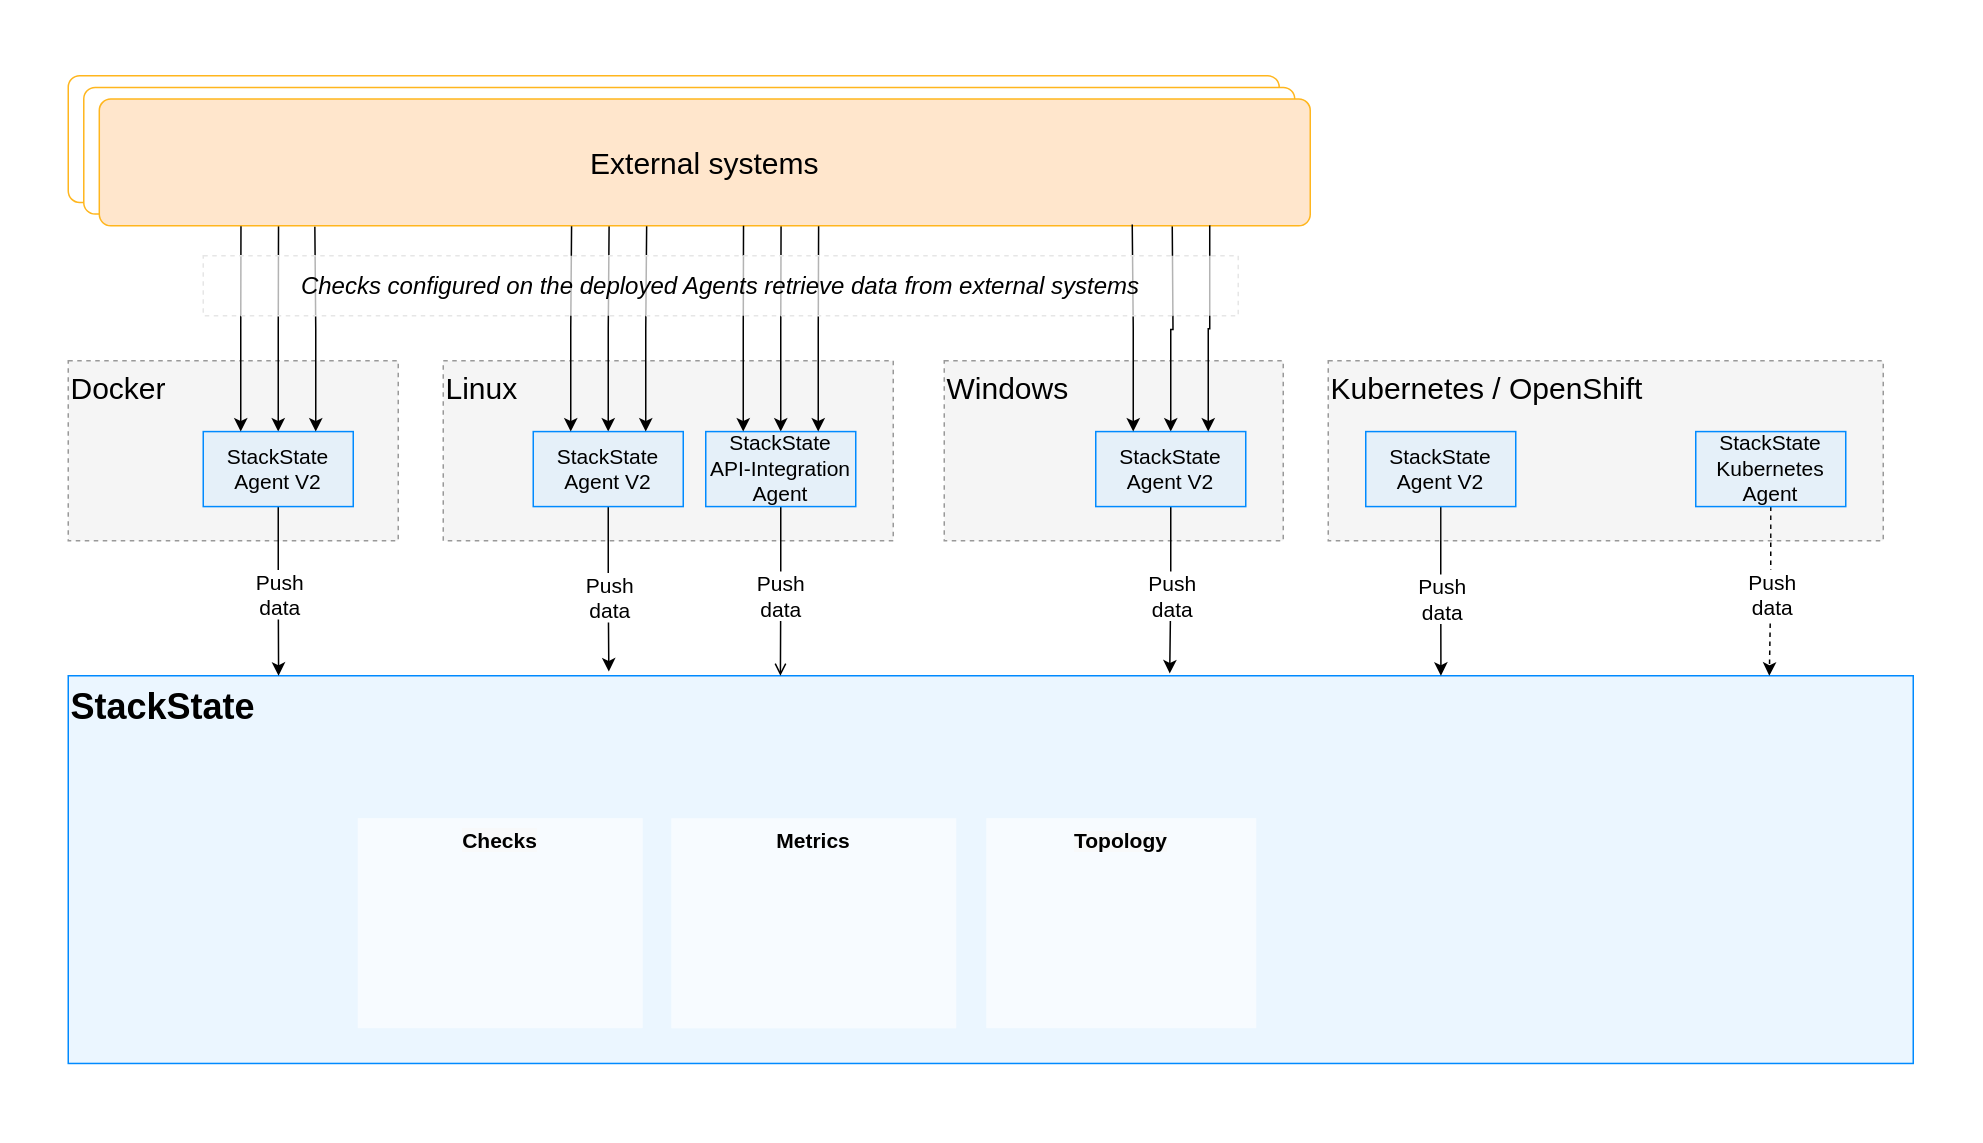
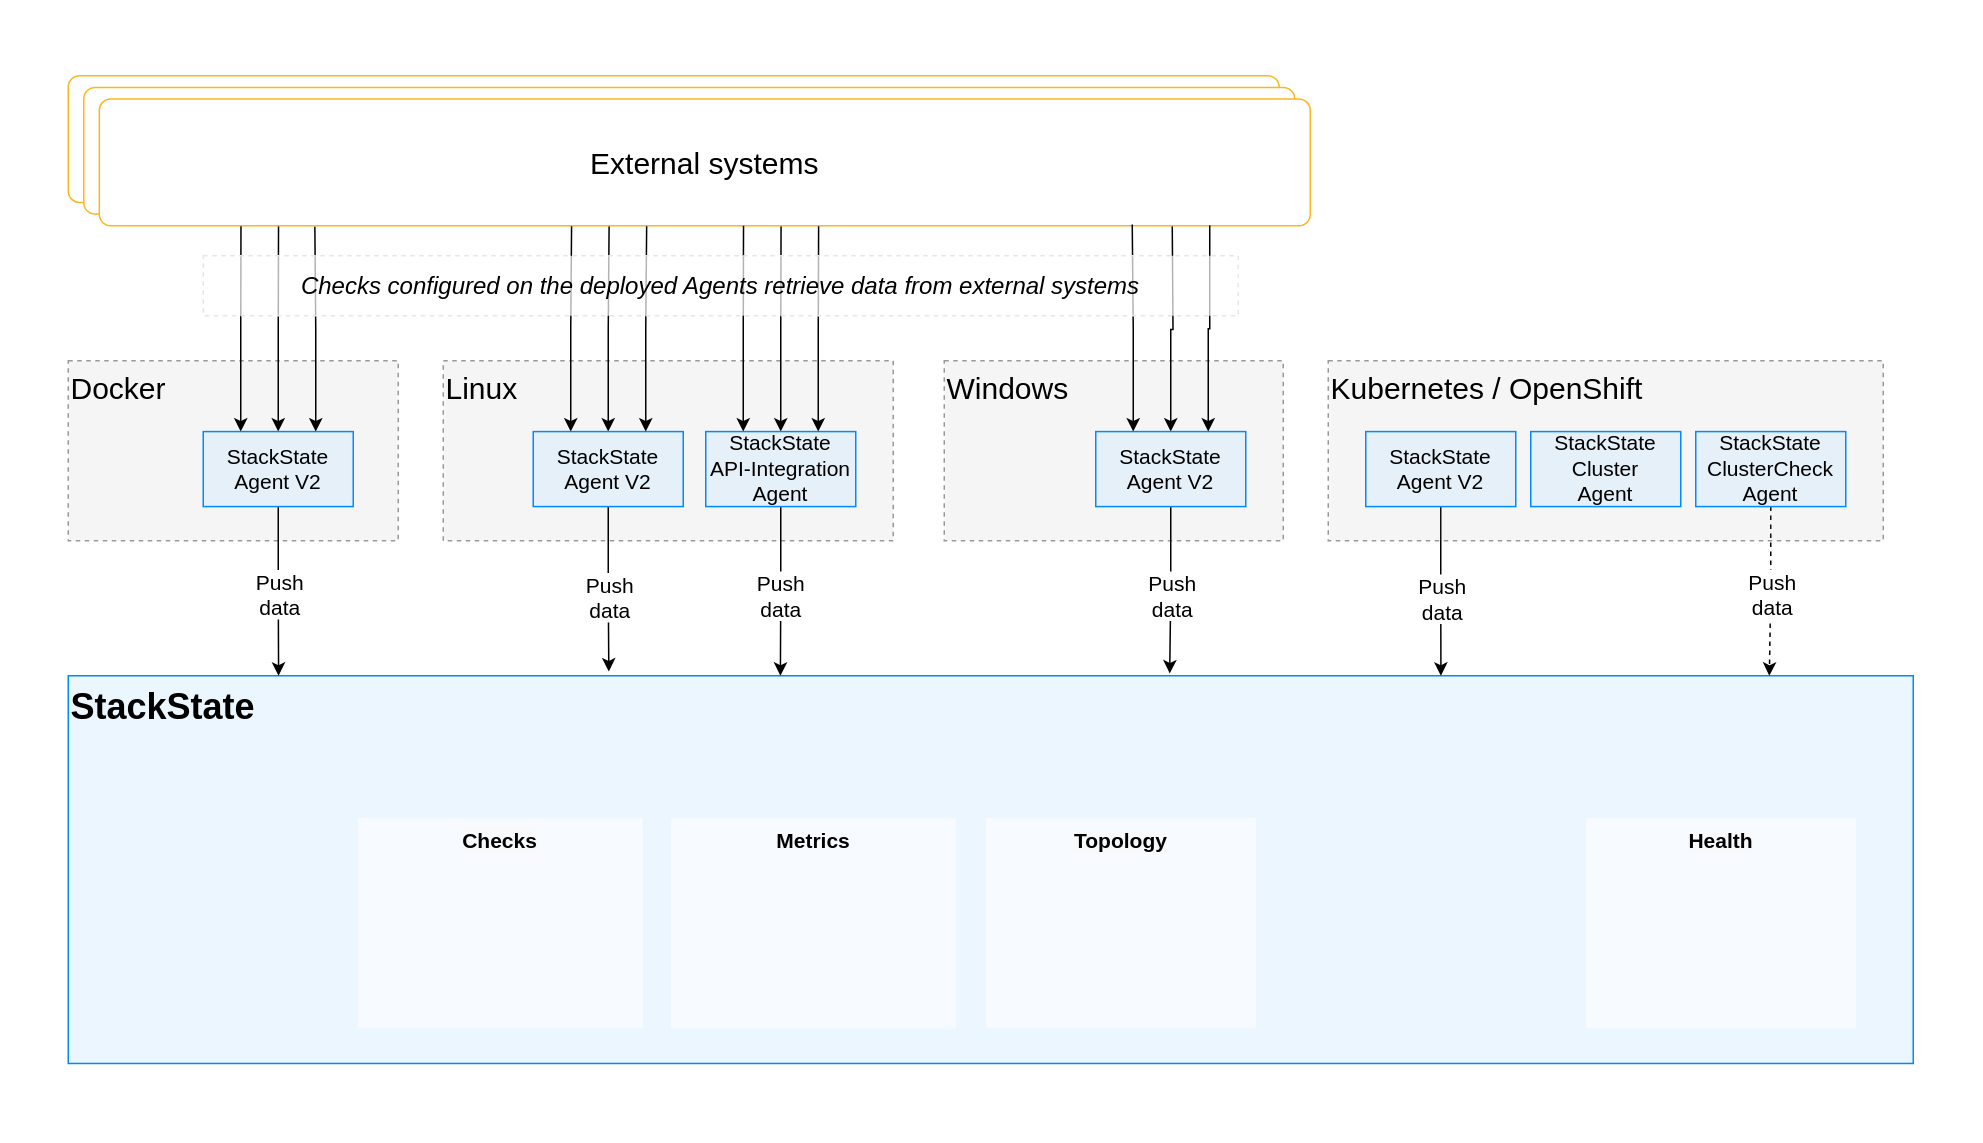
node "External systems": fillcolor #ffe6cc -> #ffffff
node "StackState Cluster Agent": added
node "StackState Kubernetes Agent": label "StackState Kubernetes Agent" -> "StackState ClusterCheck Agent"
edge "StackState API-Integration Agent" -> "StackState": arrowhead open -> classic
node "Health": added
